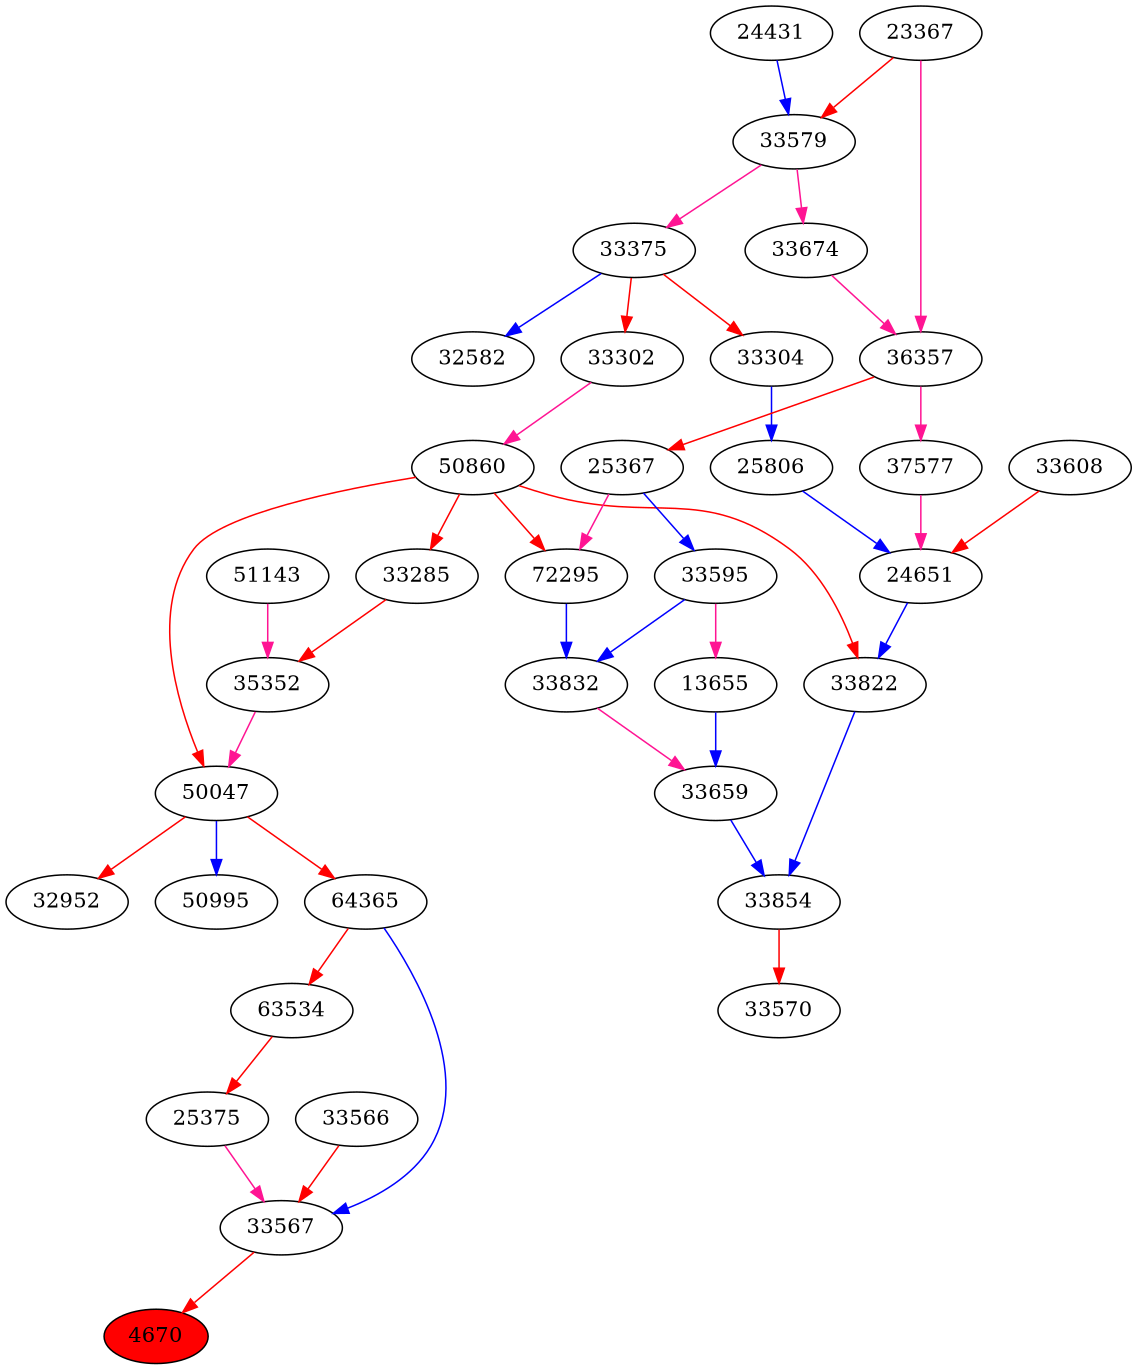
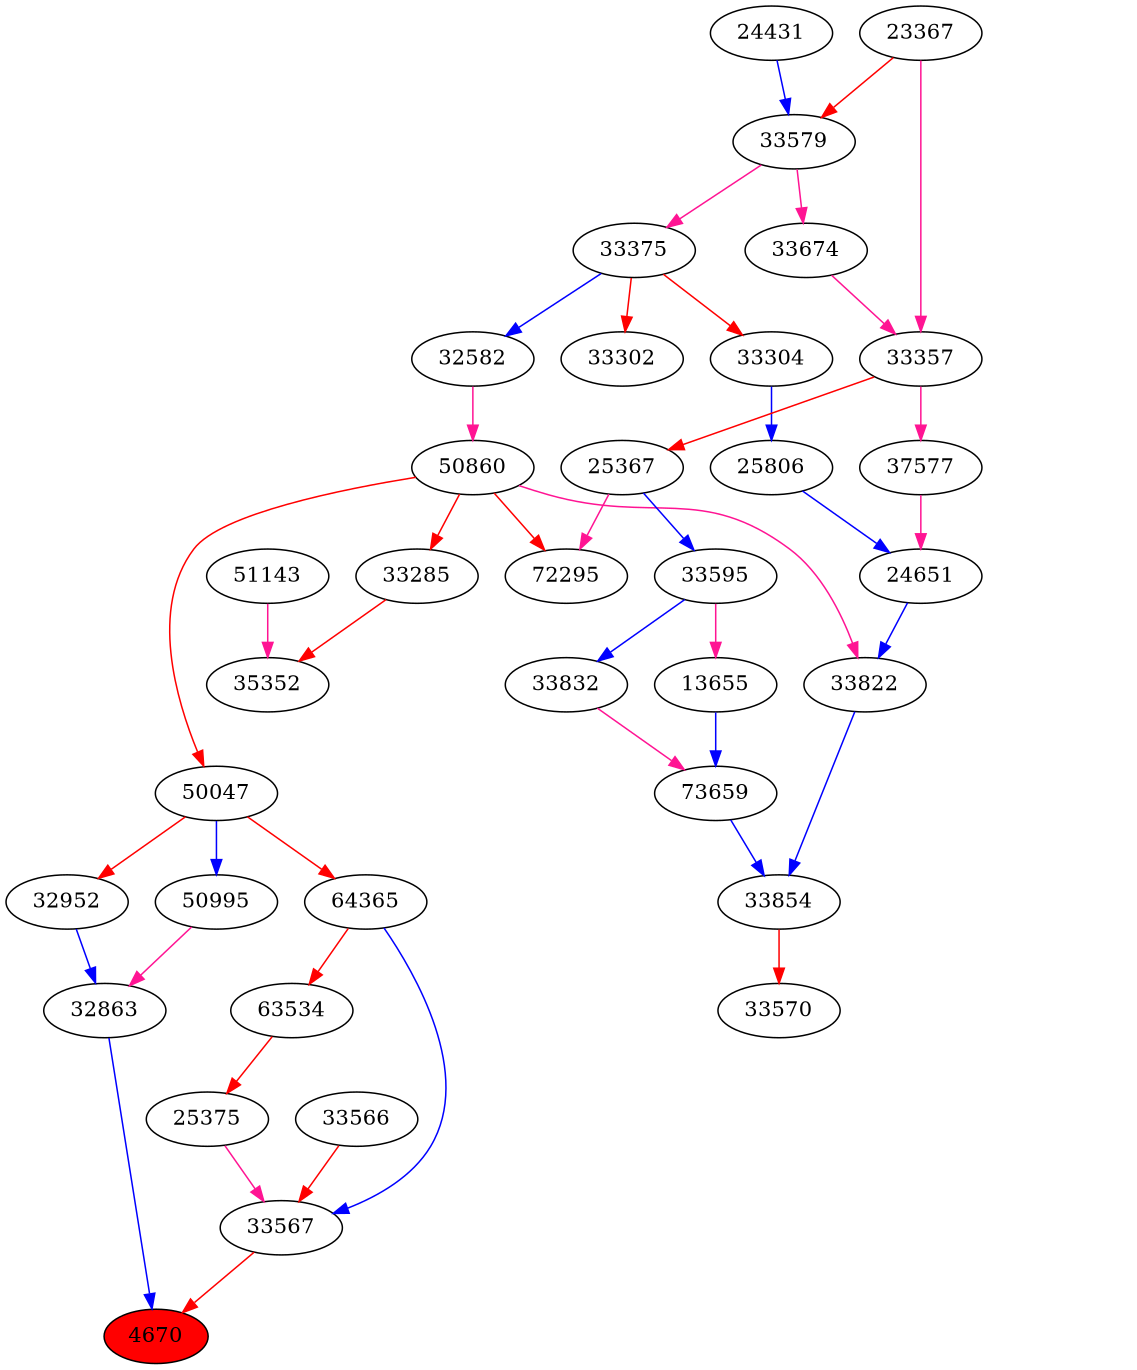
node "36357": label "36357" -> "33357"
edge "33302" -> "50860": now "32582" -> "50860"
node "33608": removed
edge "50860" -> "33822": color red -> deeppink
edge "72295" -> "33832": removed
edge "35352" -> "50047": removed
node "33659": label "33659" -> "73659"
node "32863": added
